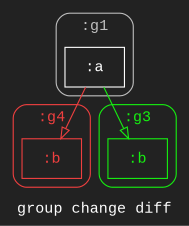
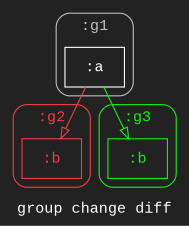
cluster ":g4": label ":g4" -> ":g2"
